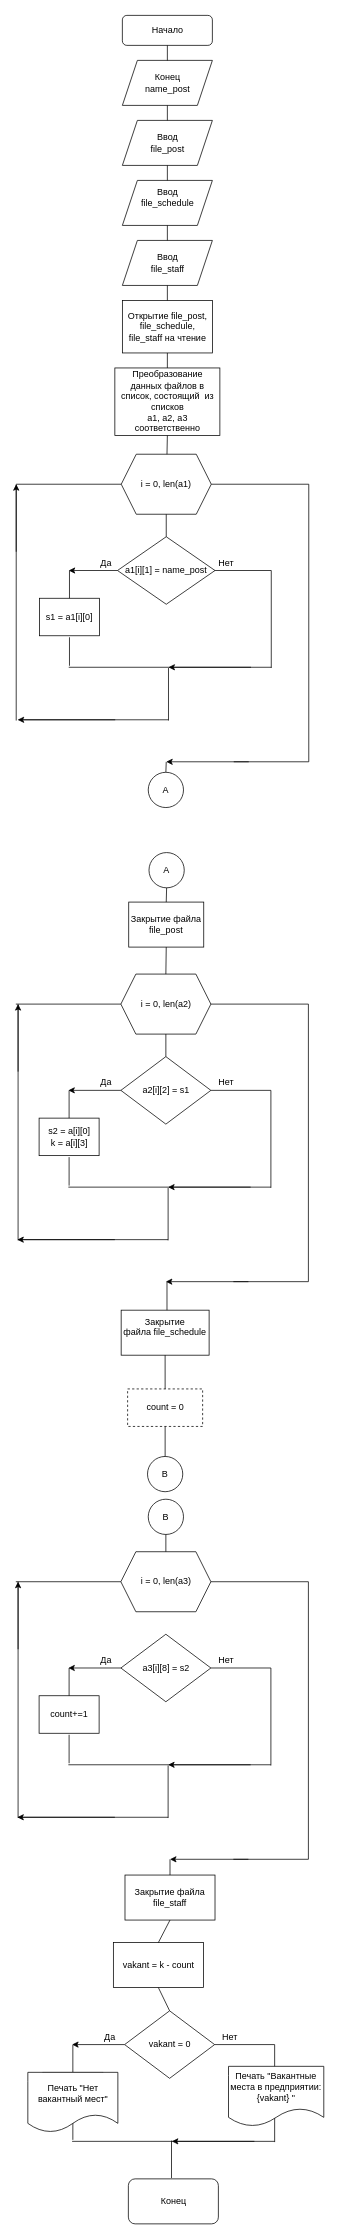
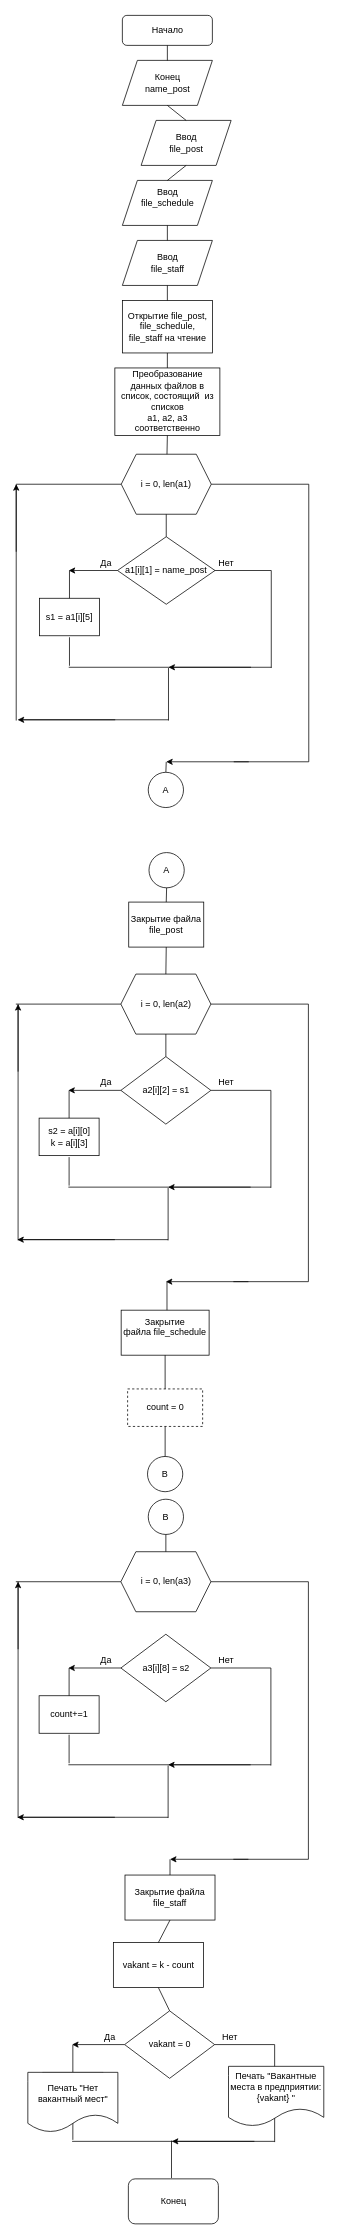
node "Ввод file_post": moved (167, 143) -> (186, 143)
node "s1 = a1[i][0]": label "s1 = a1[i][0]" -> "s1 = a1[i][5]"
